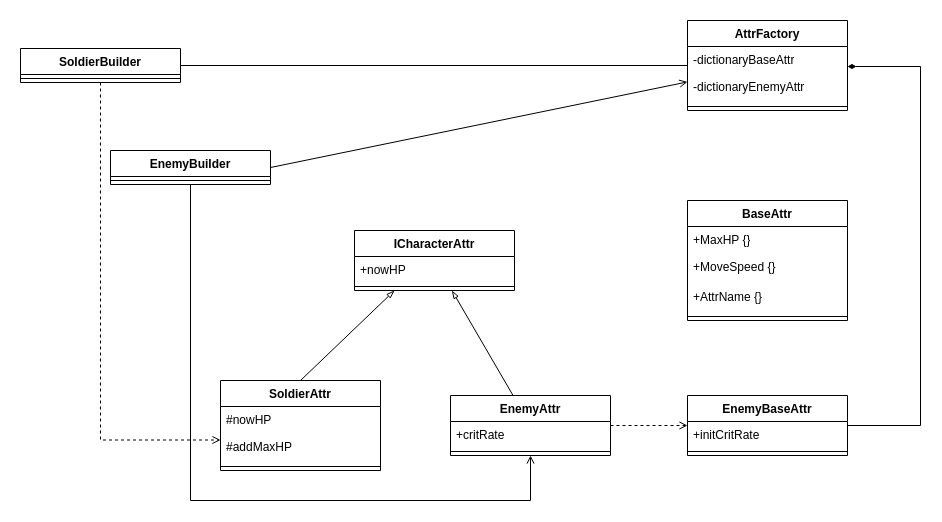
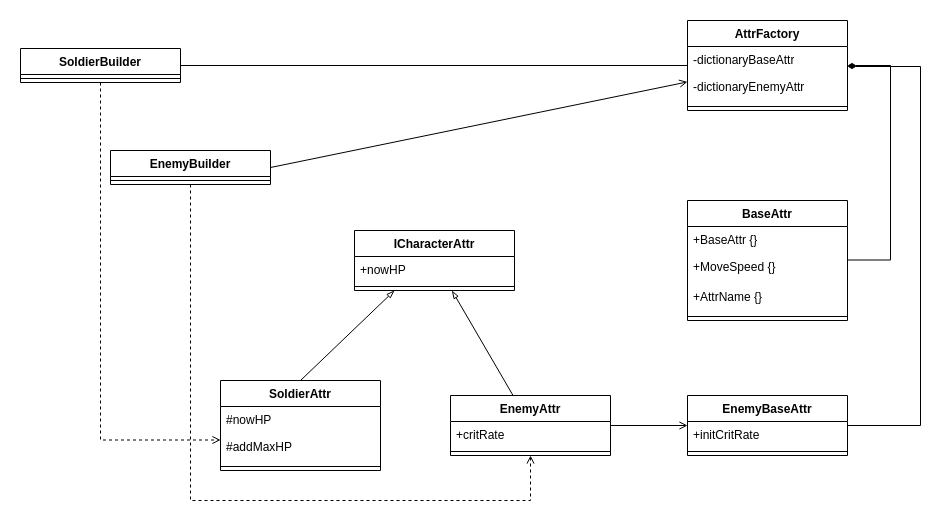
edge "+MoveSpeed {}" -> "AttrFactory": added
node "+MaxHP {}": label "+MaxHP {}" -> "+BaseAttr {}"
edge "EnemyAttr" -> "EnemyBaseAttr": style dashed -> solid
edge "EnemyBuilder" -> "EnemyAttr": style solid -> dashed
